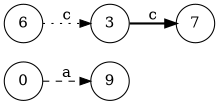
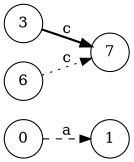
edge "6" -> "3": now "6" -> "7"
node "9": label "9" -> "1"
